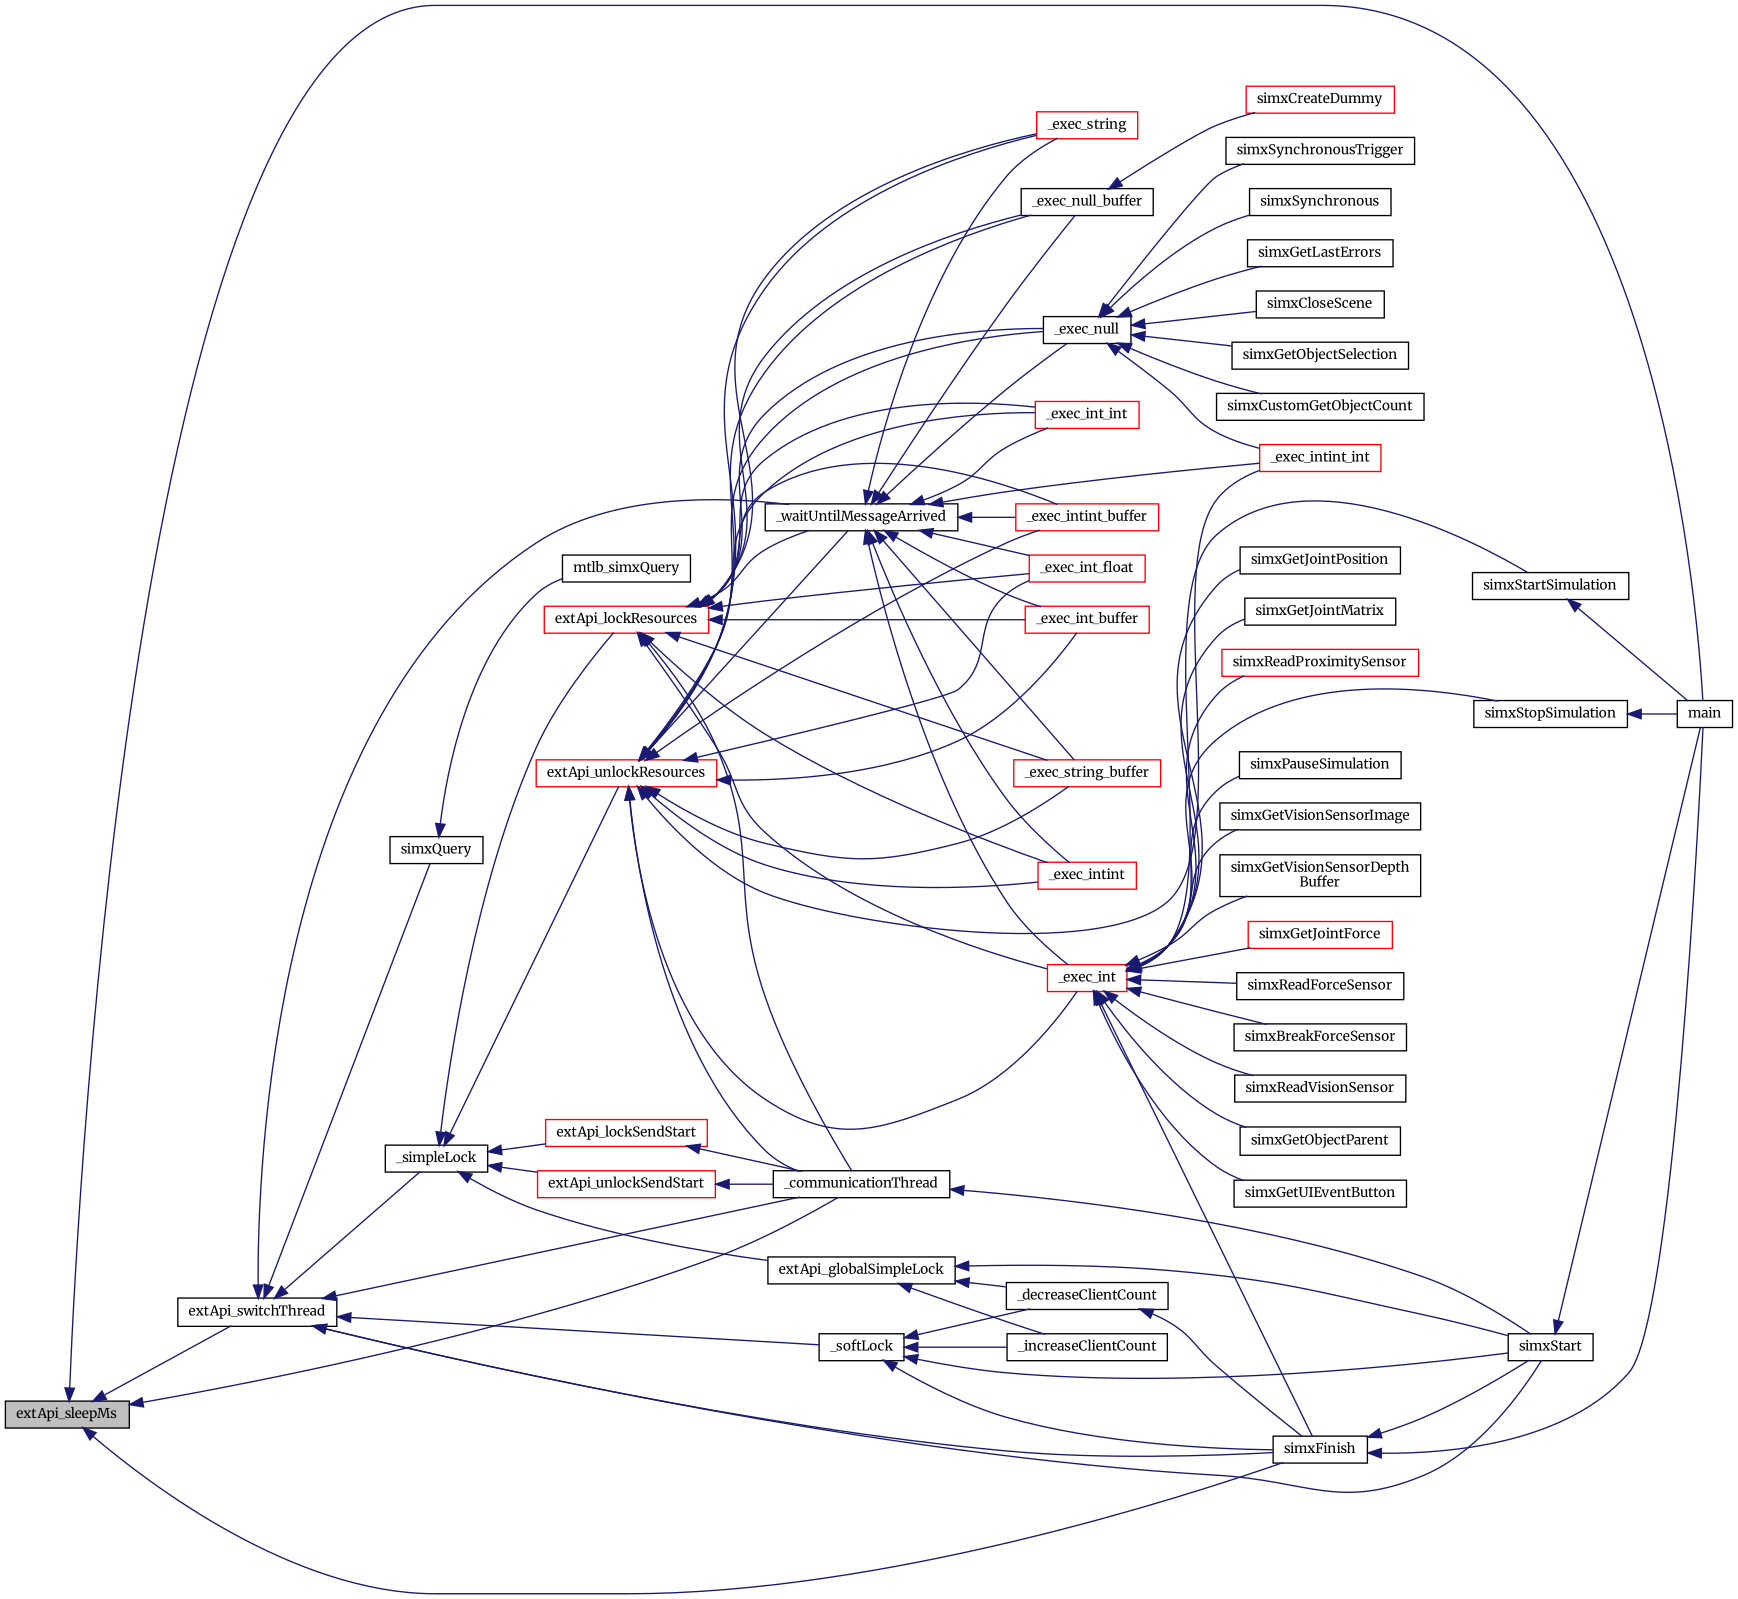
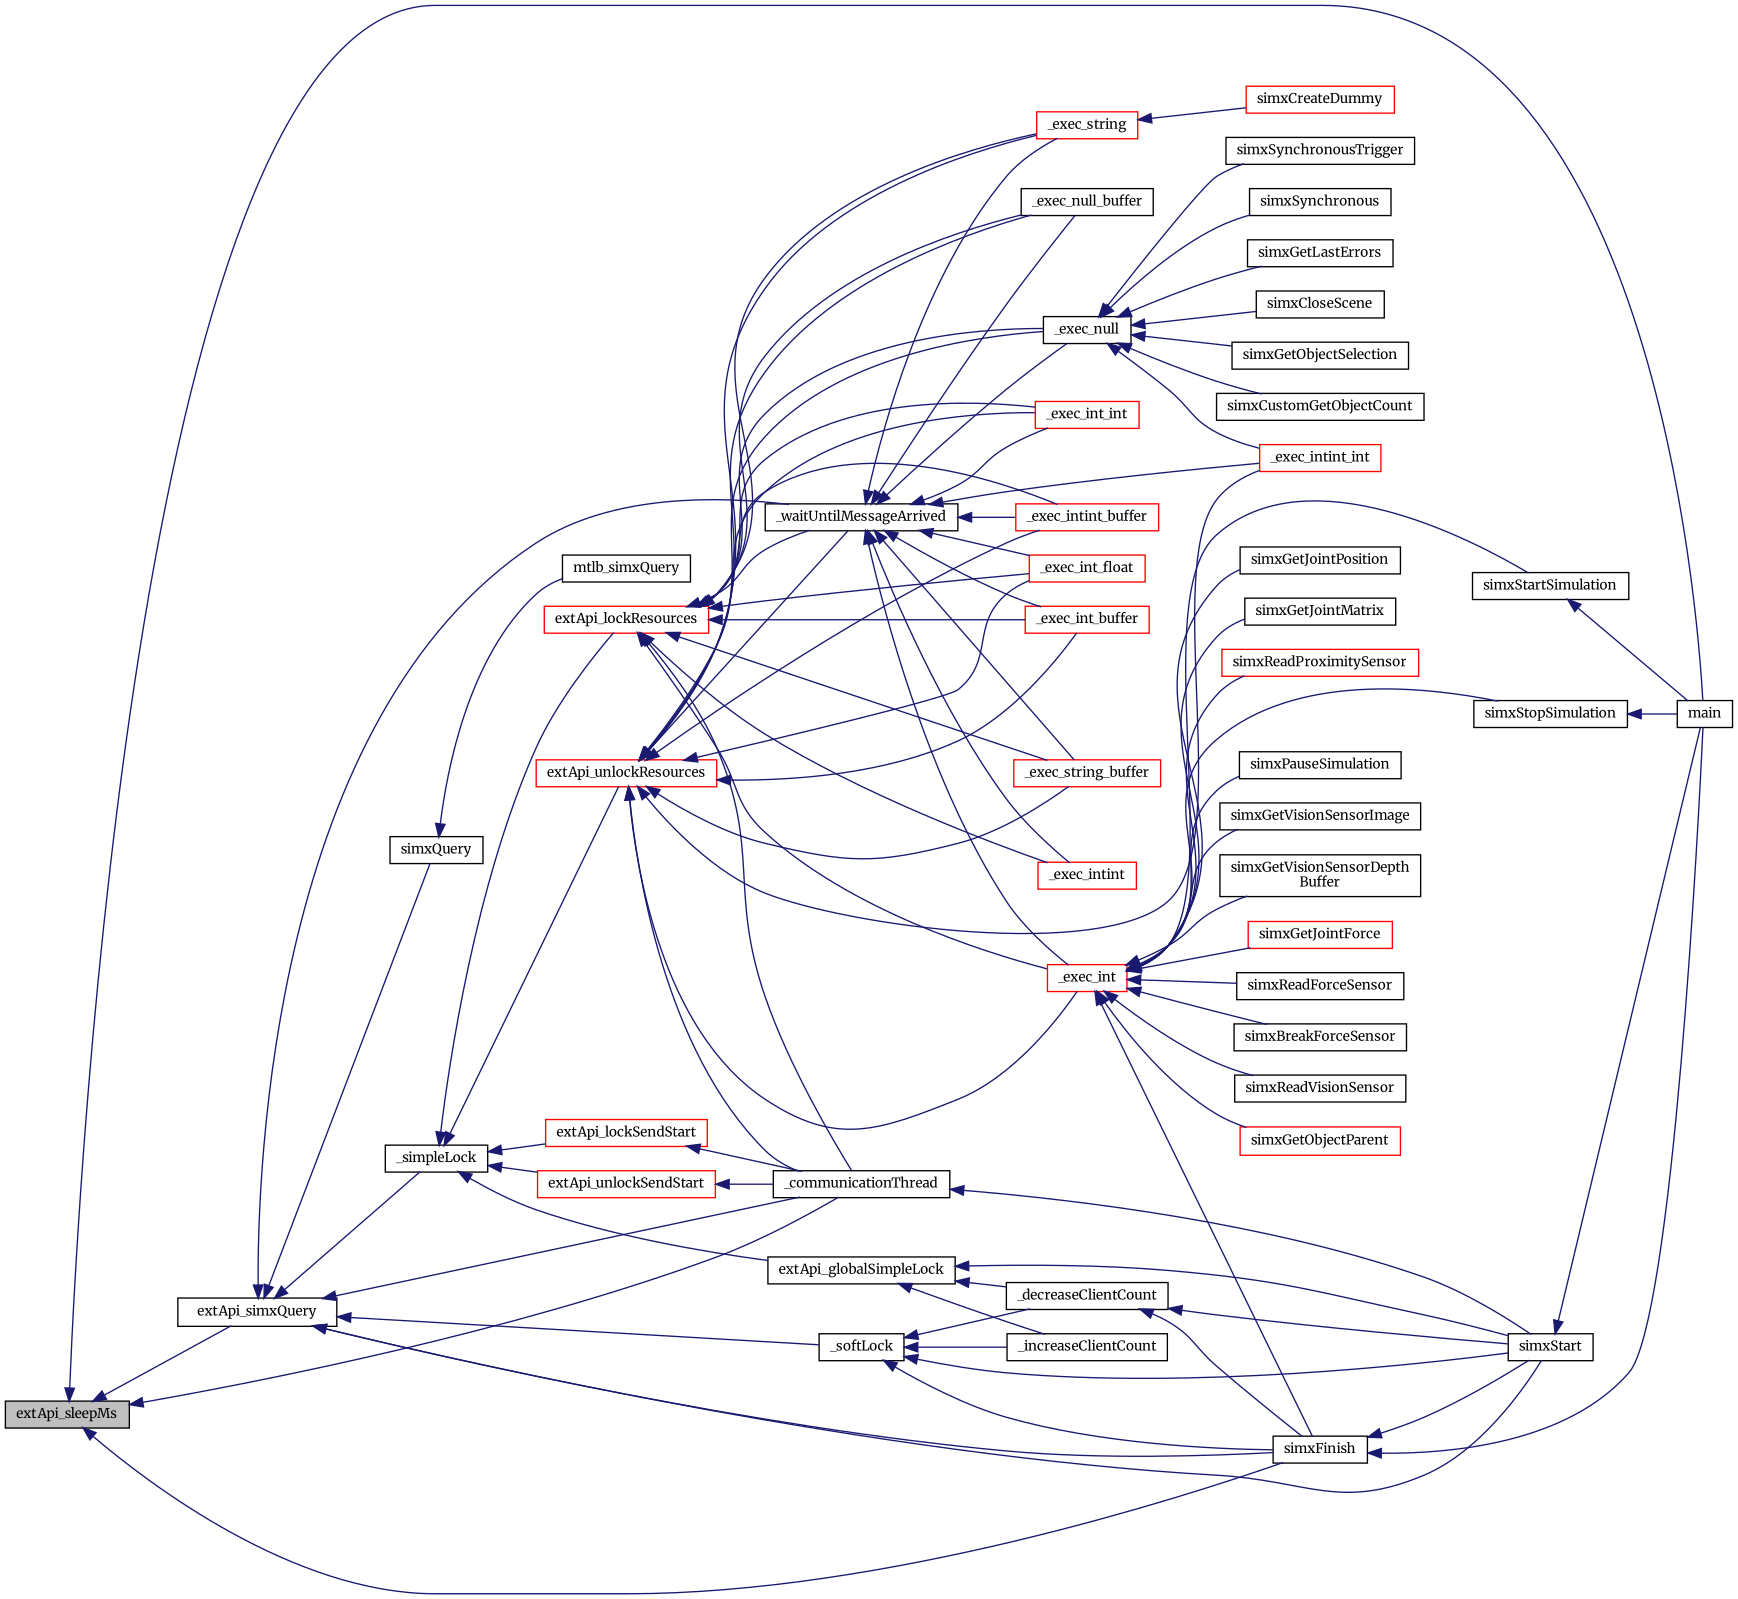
edge "simxCreateDummy" -> "_exec_null_buffer": now "simxCreateDummy" -> "_exec_string"
edge "_exec_intint" -> "extApi_unlockResources": removed
node "simxGetObjectParent": color black -> red
node "simxGetUIEventButton": removed
node "extApi_switchThread": label "extApi_switchThread" -> "extApi_simxQuery"
edge "simxStart" -> "_decreaseClientCount": added
